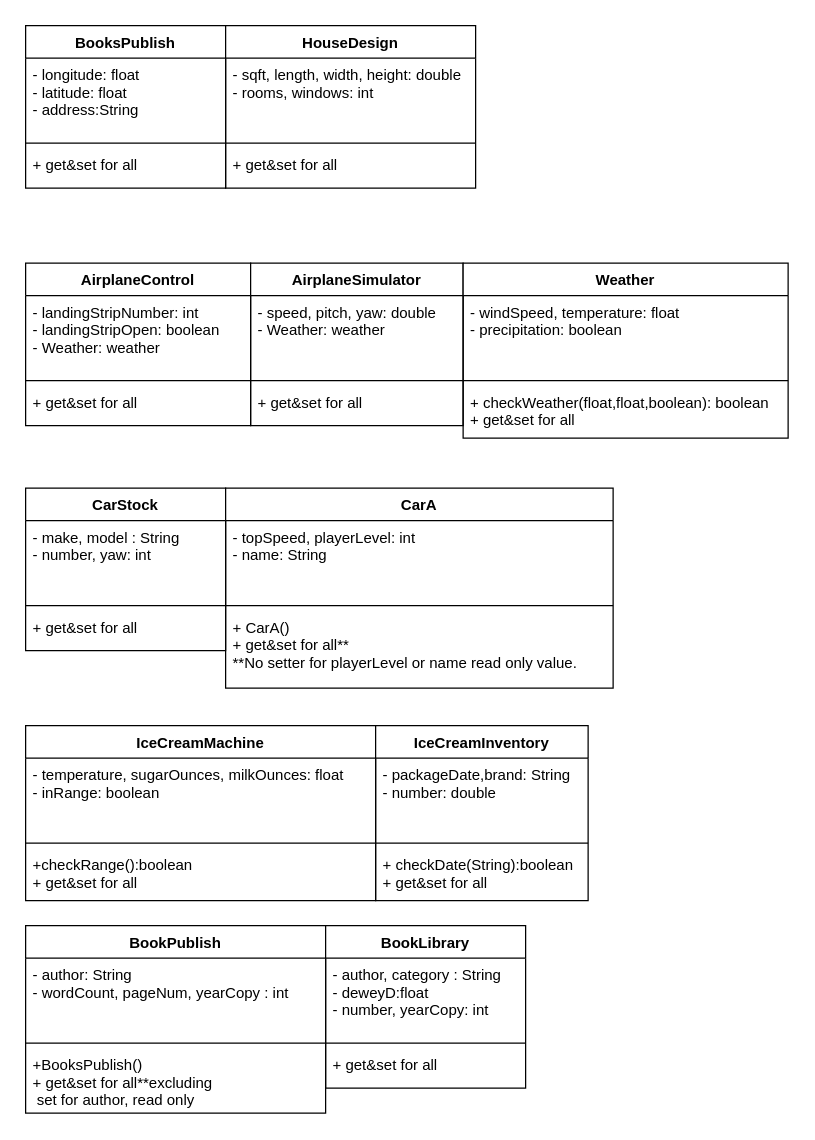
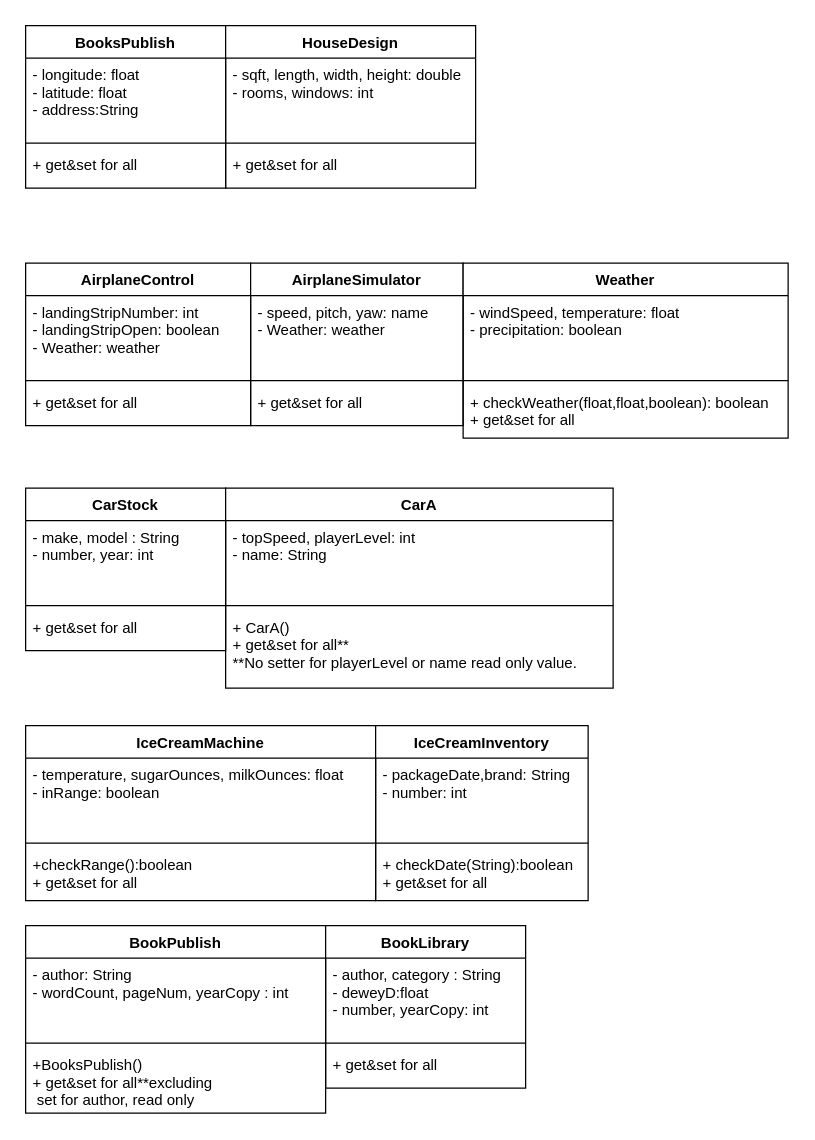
node "- speed, pitch, yaw: double - Weather: weather": label "- speed, pitch, yaw: double - Weather: weather" -> "- speed, pitch, yaw: name - Weather: weather"
node "- make, model : String - number, yaw: int": label "- make, model : String - number, yaw: int" -> "- make, model : String - number, year: int"
node "- packageDate,brand: String - number: double": label "- packageDate,brand: String - number: double" -> "- packageDate,brand: String - number: int"
